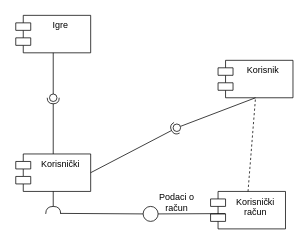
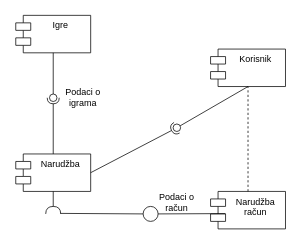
node "Korisnik": moved (255, 79) -> (248, 68)
node "Podaci o igrama": added
node "Korisnički": label "Korisnički" -> "Narudžba"
node "Korisnički račun": label "Korisnički račun" -> "Narudžba račun"
